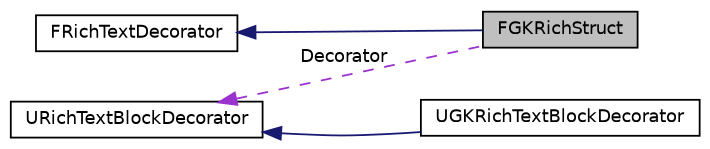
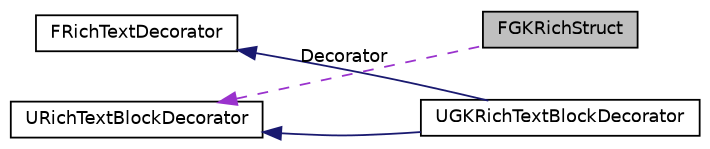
edge "FGKRichStruct" -> "FRichTextDecorator": now "UGKRichTextBlockDecorator" -> "FRichTextDecorator"
